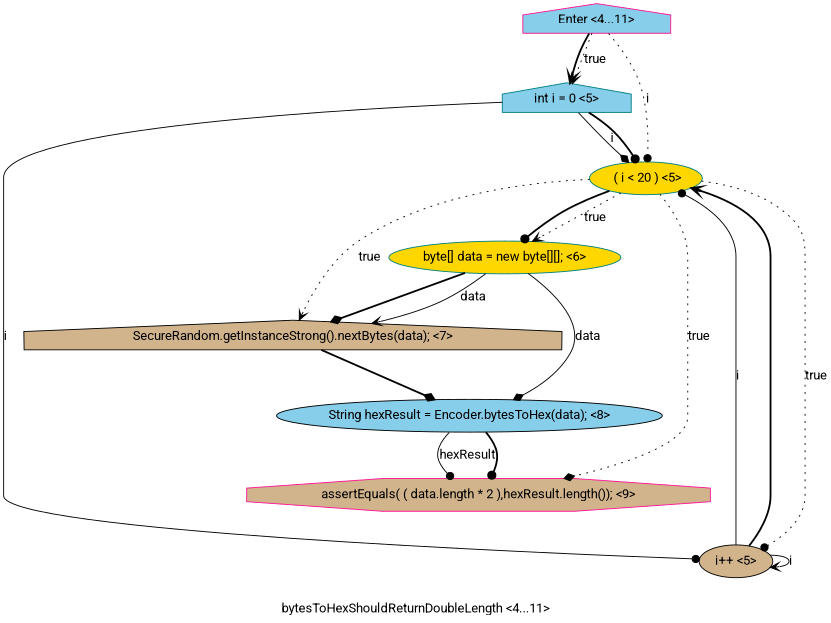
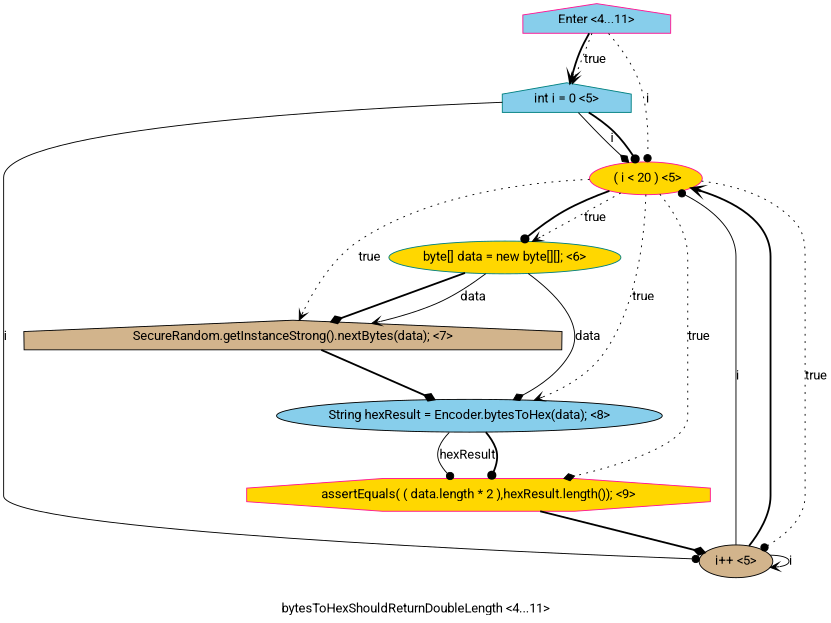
node "( i < 20 ) <5>": color teal -> deeppink
edge "( i < 20 ) <5>" -> "String hexResult = Encoder.bytesToHex(data); <8>": added, label "true"
node "assertEquals( ( data.length * 2 ),hexResult.length()); <9>": fillcolor tan -> gold
edge "assertEquals( ( data.length * 2 ),hexResult.length()); <9>" -> "i++ <5>": added
